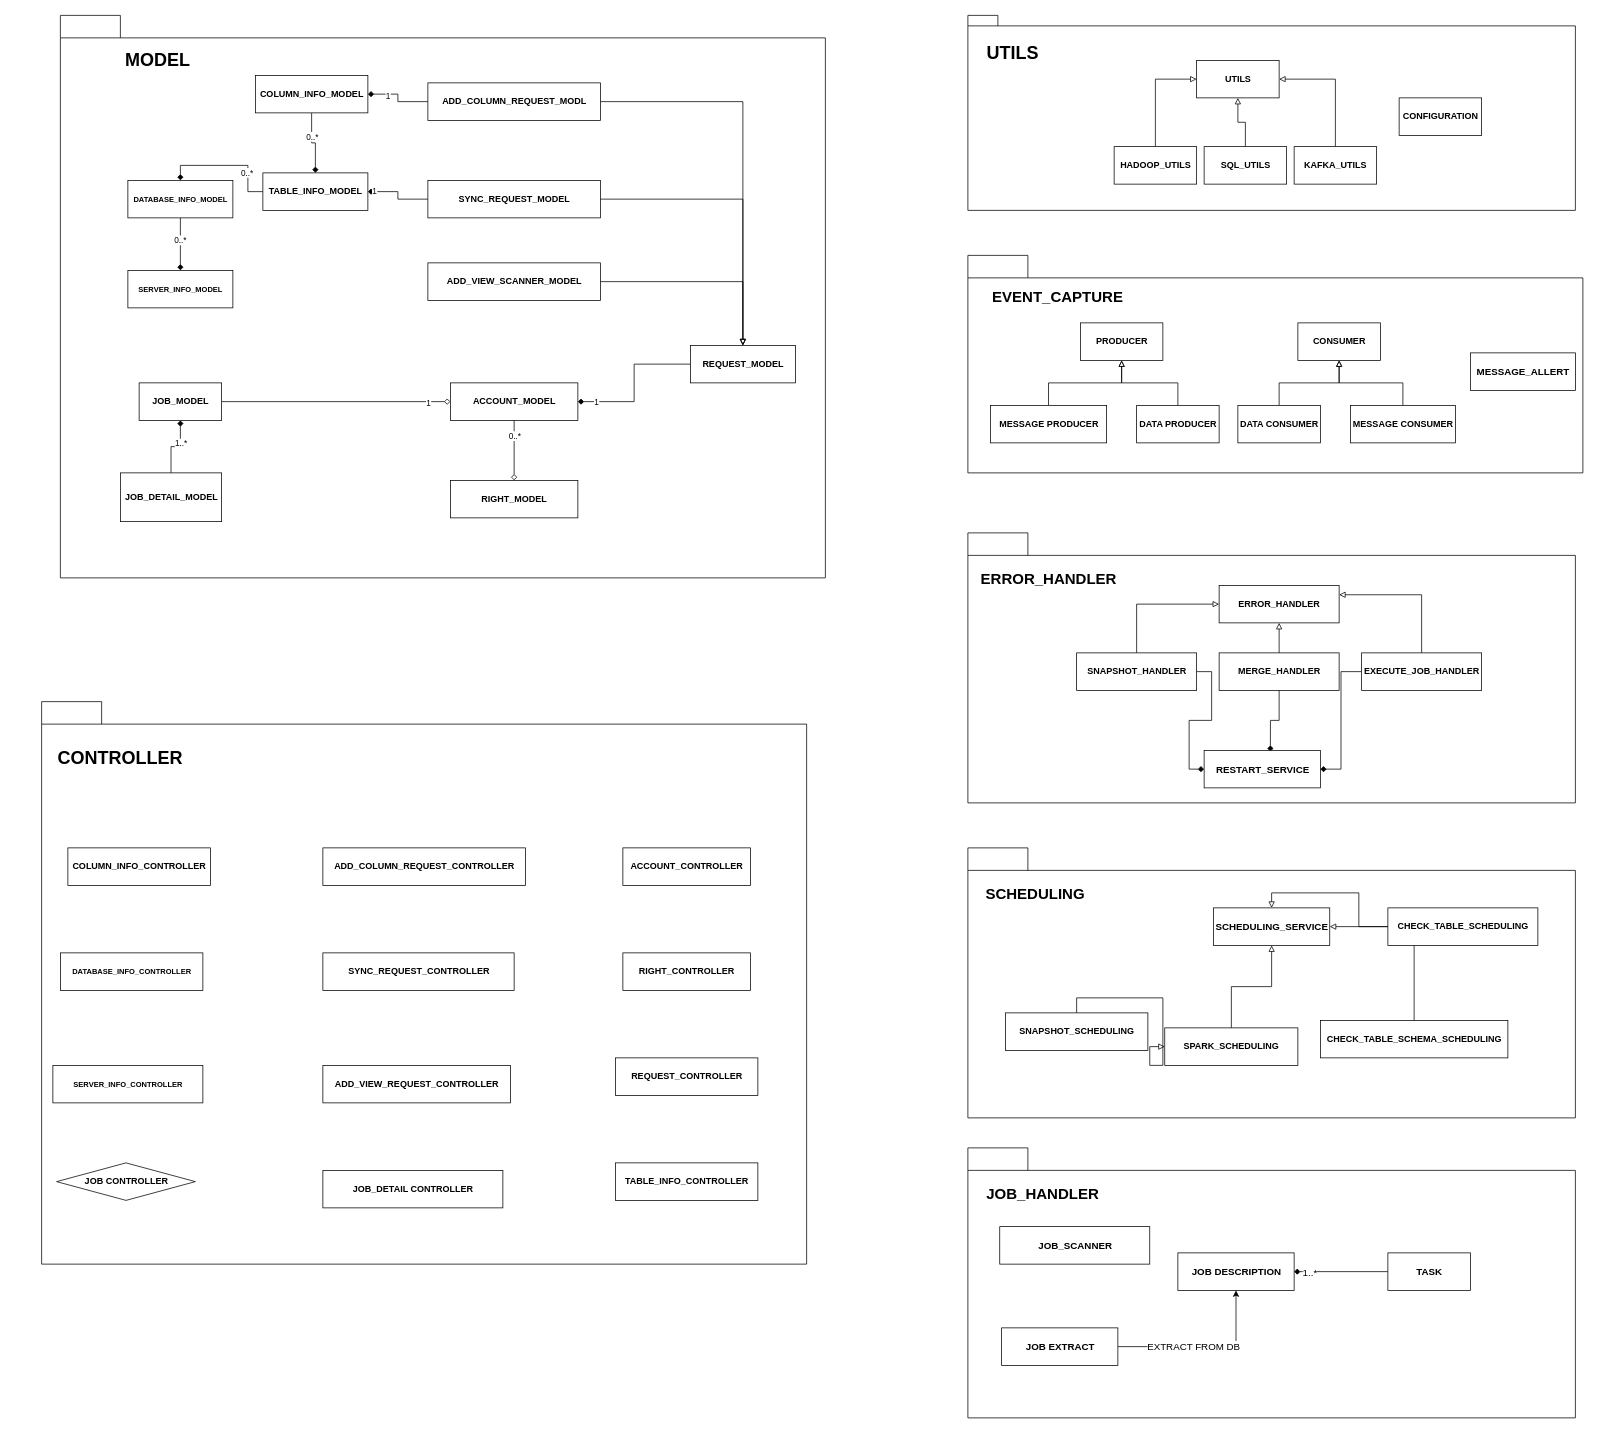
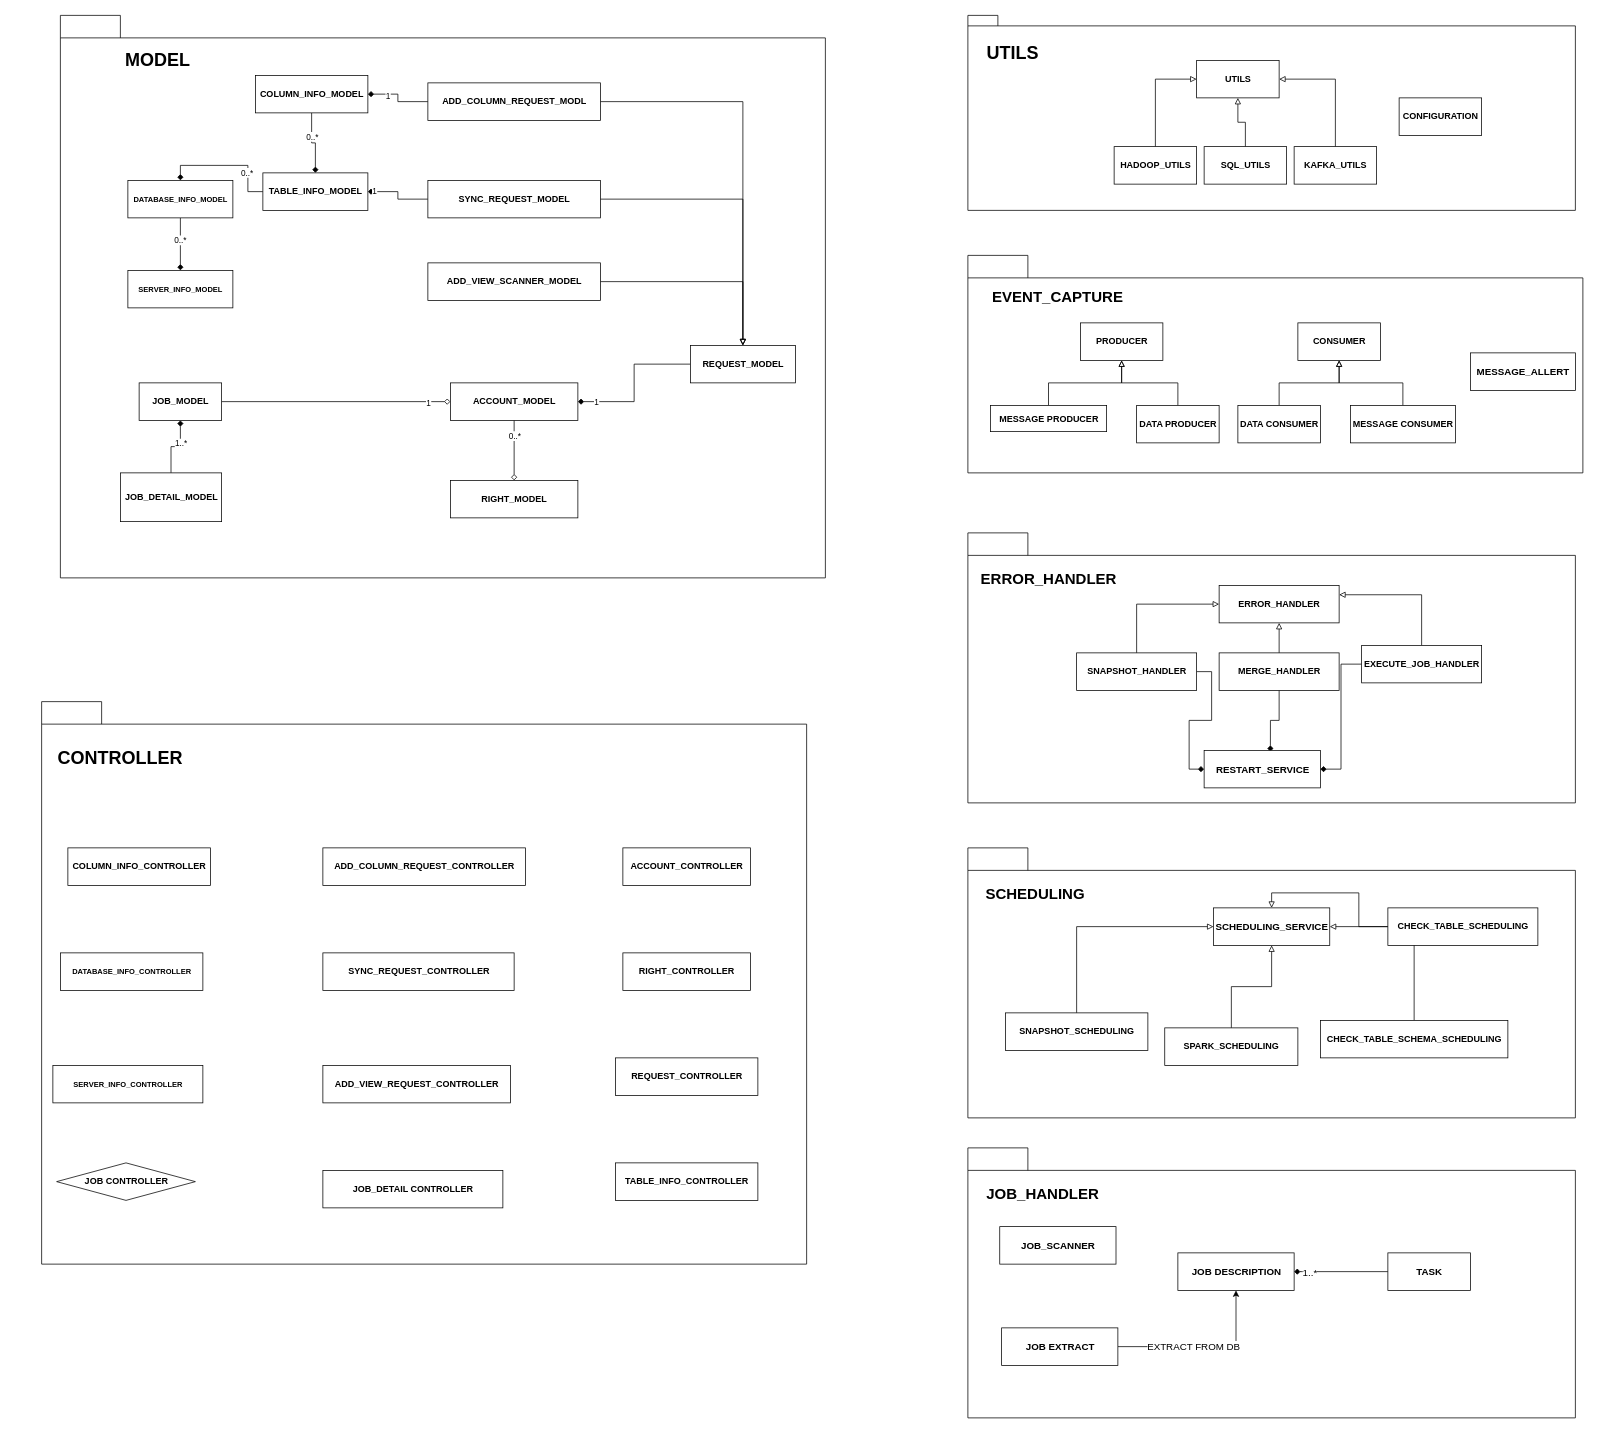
node "MESSAGE PRODUCER": size 116x38 -> 116x26
node "EXECUTE_JOB_HANDLER": moved (1422, 672) -> (1422, 664)
edge "SNAPSHOT_SCHEDULING" -> "SPARK_SCHEDULING": now "SNAPSHOT_SCHEDULING" -> "SCHEDULING_SERVICE"
node "JOB_SCANNER": size 150x38 -> 116x38
